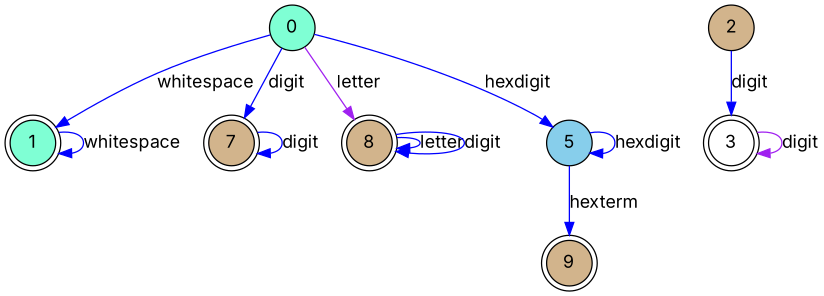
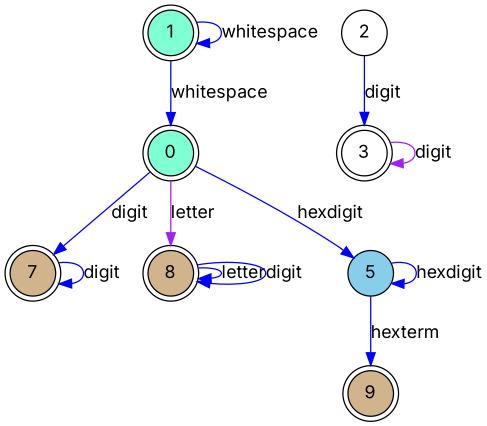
node "0": shape circle -> doublecircle
node "2": fillcolor tan -> white
edge "0" -> "1": reversed
